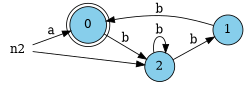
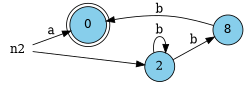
node "1": label "1" -> "8"
edge "0" -> "2": removed, label "b"
